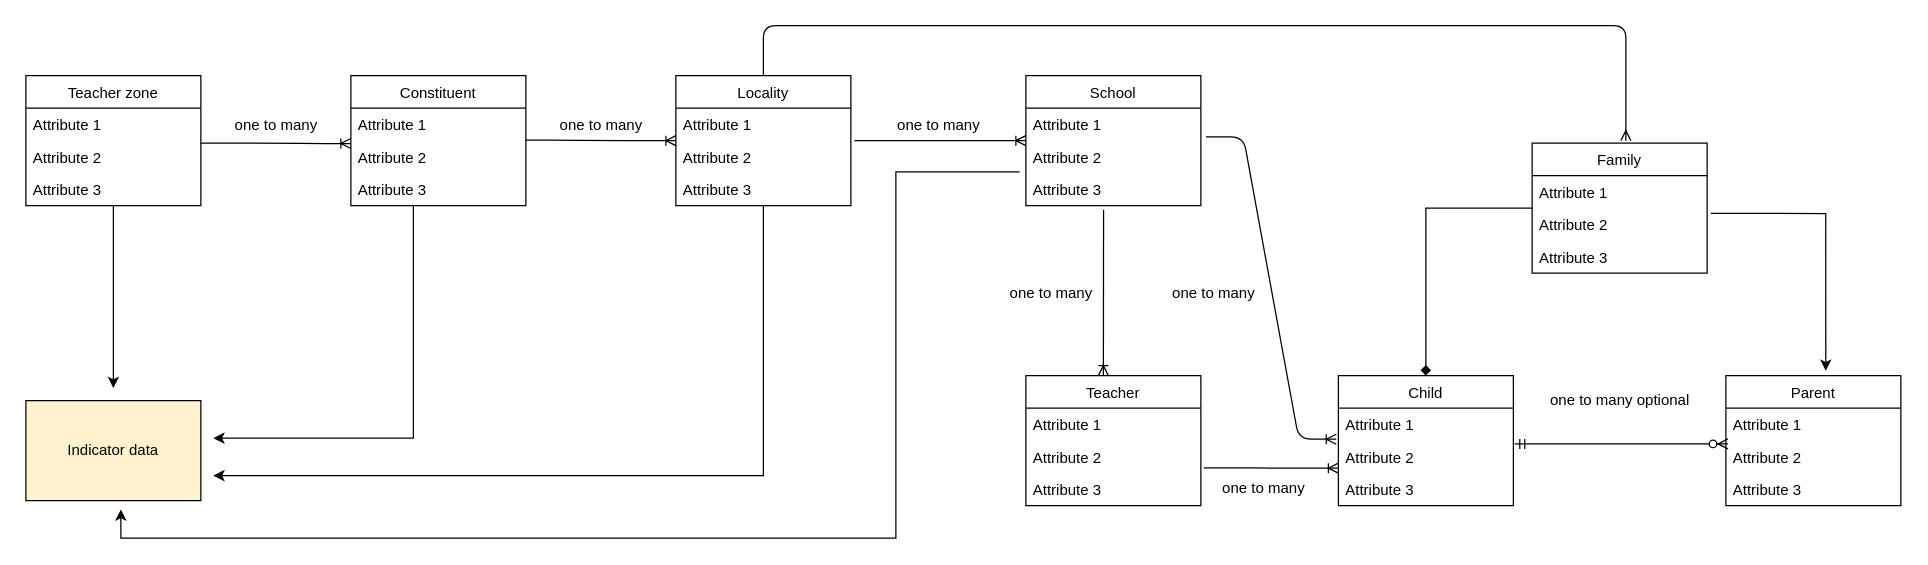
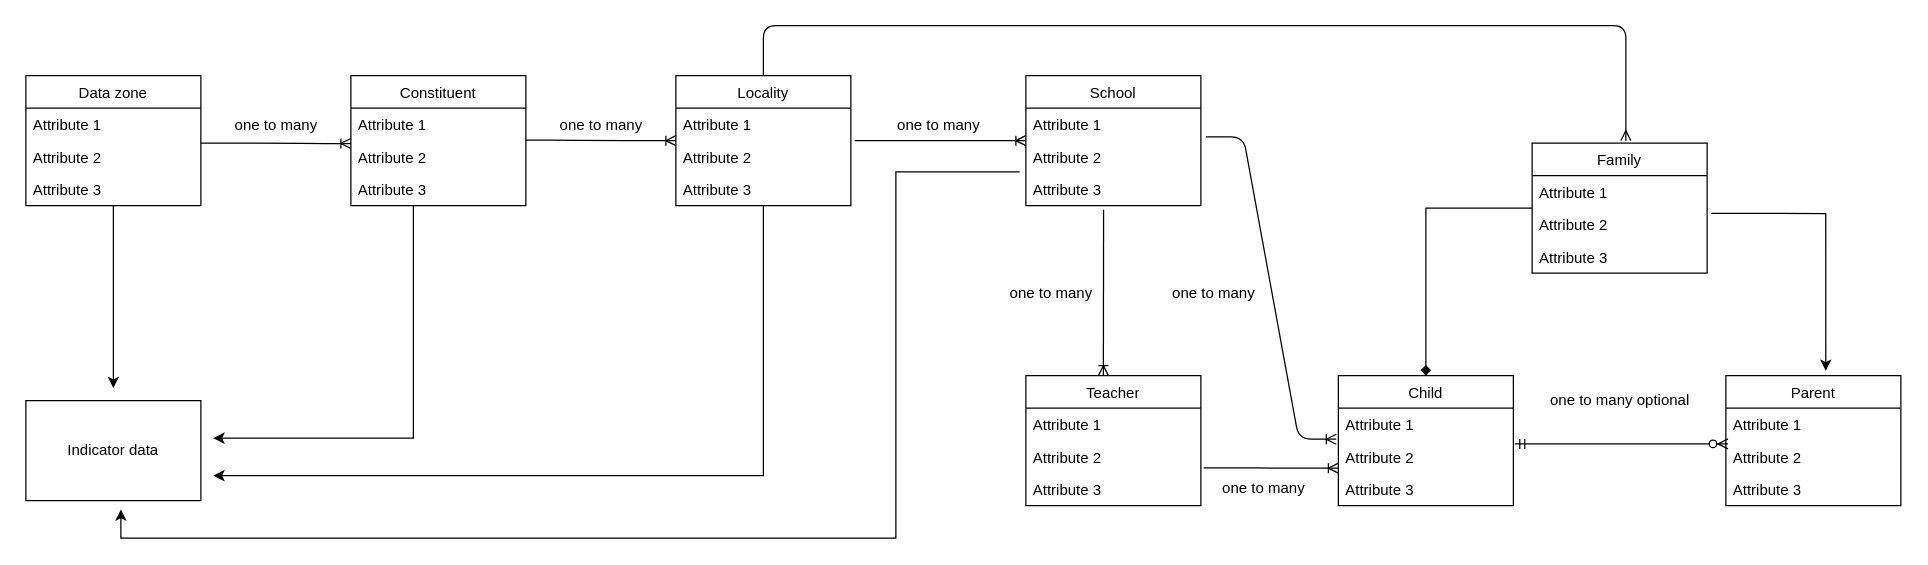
node "Teacher zone": label "Teacher zone" -> "Data zone"
node "Indicator data": fillcolor #fff2cc -> #ffffff
